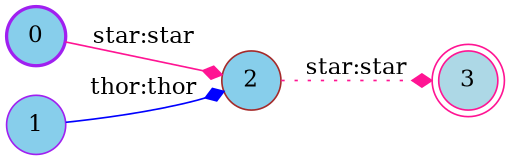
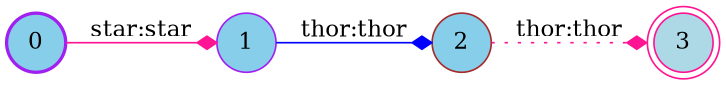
edge "0" -> "2": now "0" -> "1"
edge "2" -> "3": label "star:star" -> "thor:thor"
